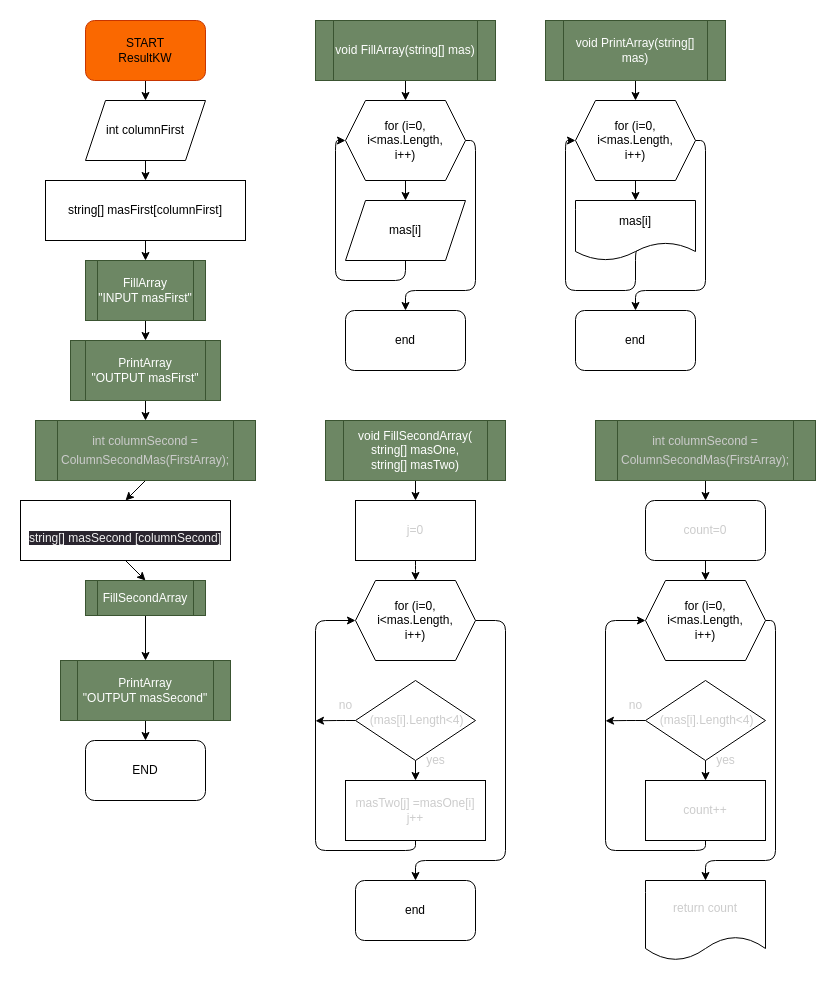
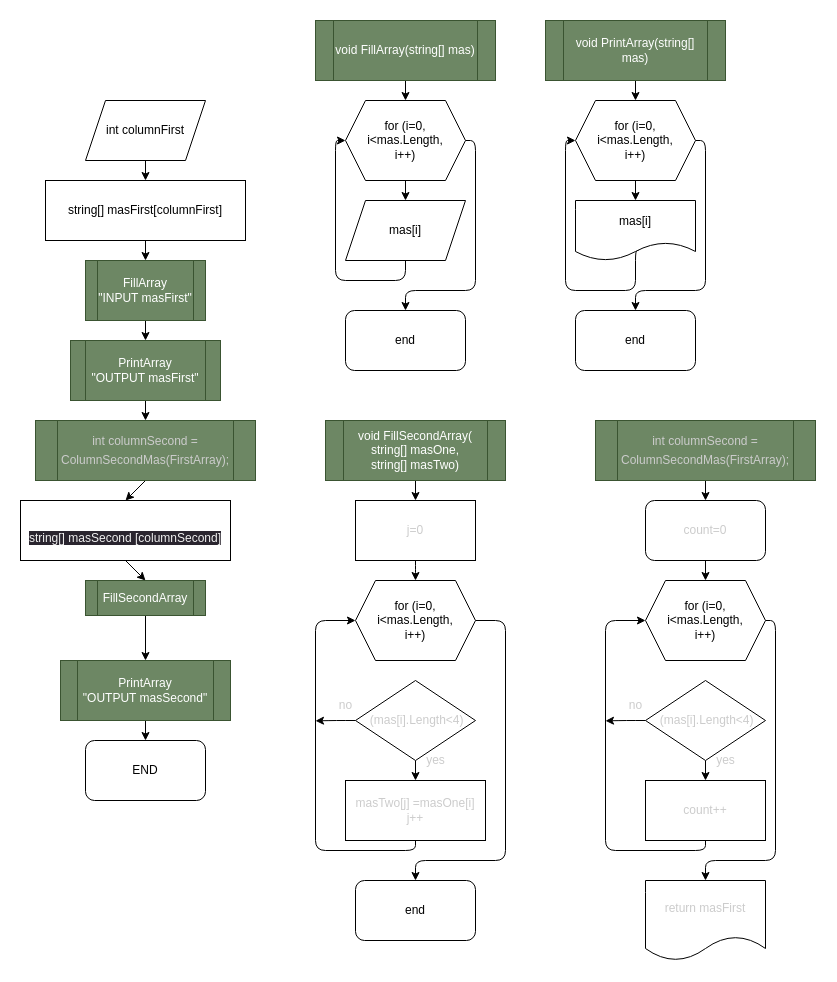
node "START ResultKW": removed
edge "START ResultKW" -> "int columnFirst": removed
node "return count": label "return count" -> "return masFirst"
